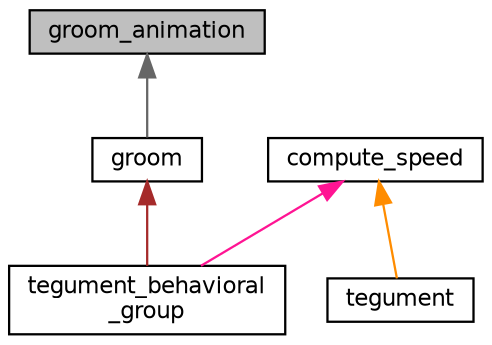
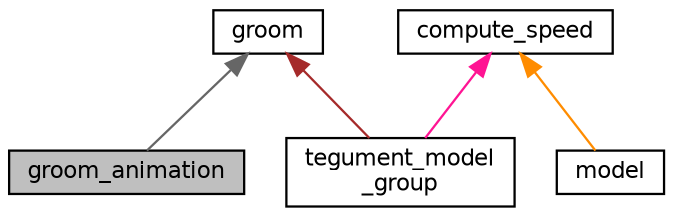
edge "groom" -> "groom_animation": reversed
node "tegument_behavioral _group": label "tegument_behavioral _group" -> "tegument_model _group"
node "tegument": label "tegument" -> "model"
